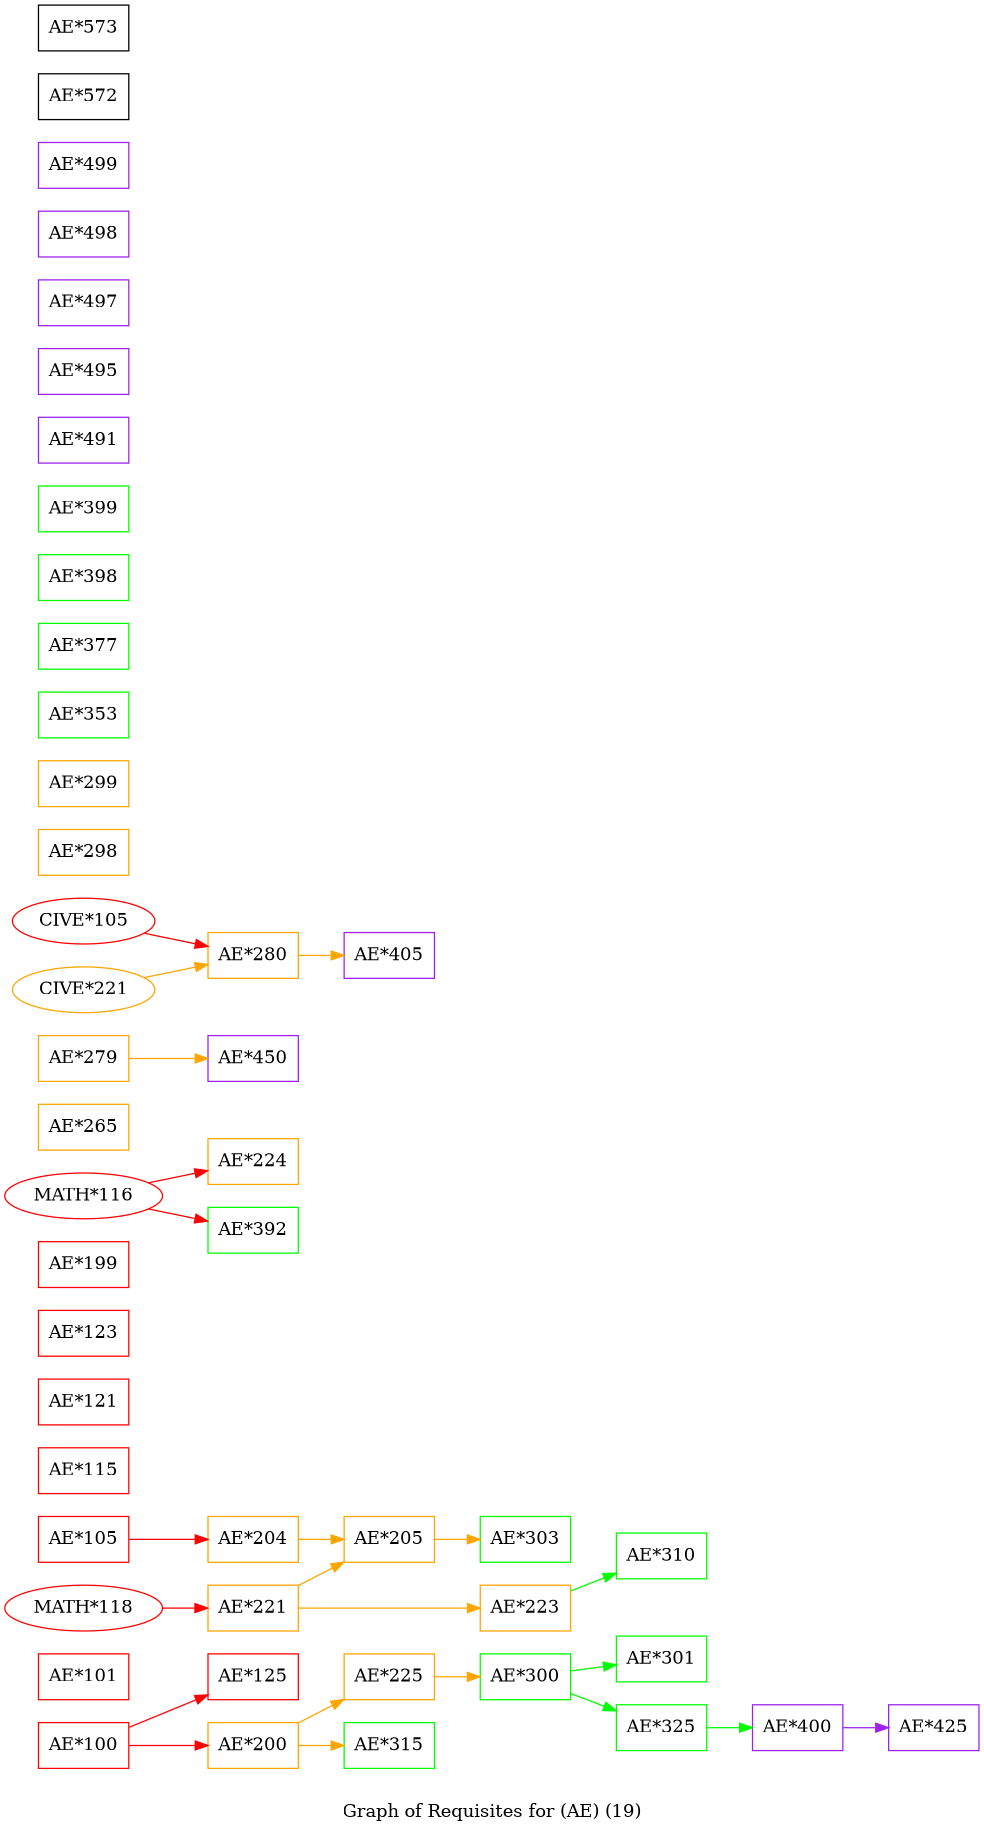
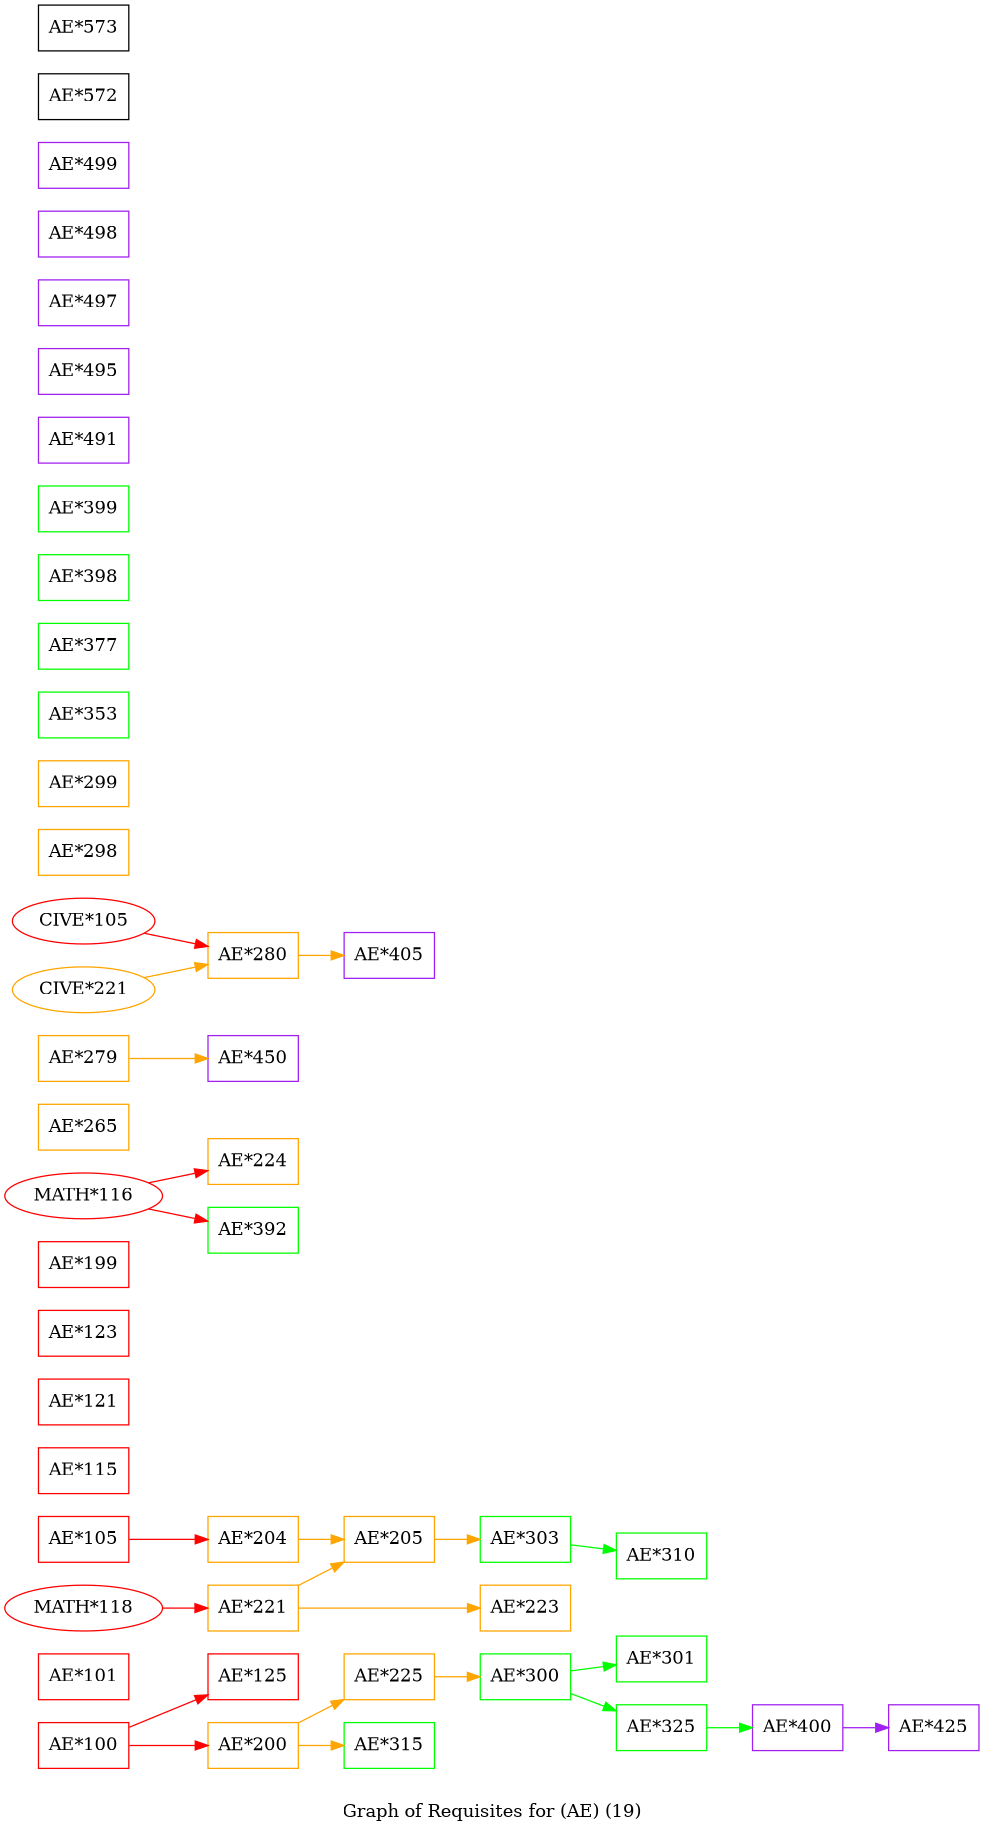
edge "AE*223" -> "AE*310": now "AE*303" -> "AE*310"
